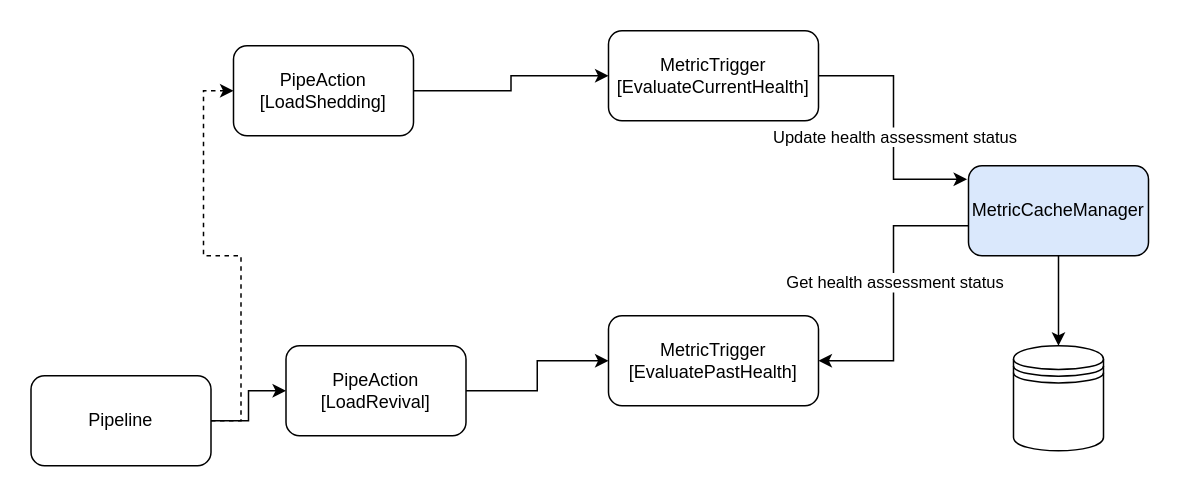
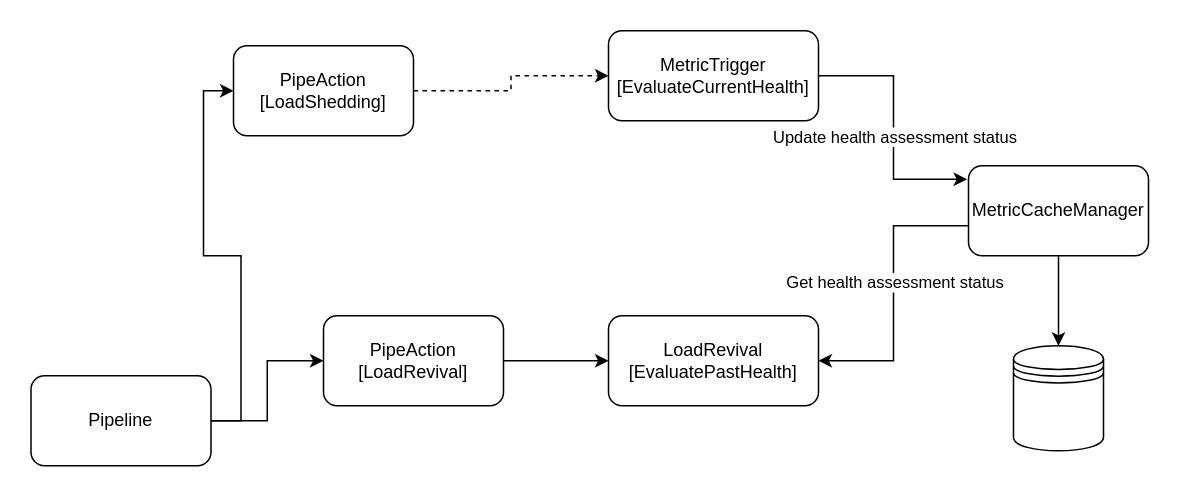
edge "PipeAction [LoadShedding]" -> "MetricTrigger [EvaluateCurrentHealth]": style solid -> dashed
node "MetricCacheManager": fillcolor #dae8fc -> #ffffff
edge "Pipeline" -> "PipeAction [LoadShedding]": style dashed -> solid
node "MetricTrigger [EvaluatePastHealth]": label "MetricTrigger [EvaluatePastHealth]" -> "LoadRevival [EvaluatePastHealth]"
node "PipeAction [LoadRevival]": moved (376, 391) -> (413, 361)
